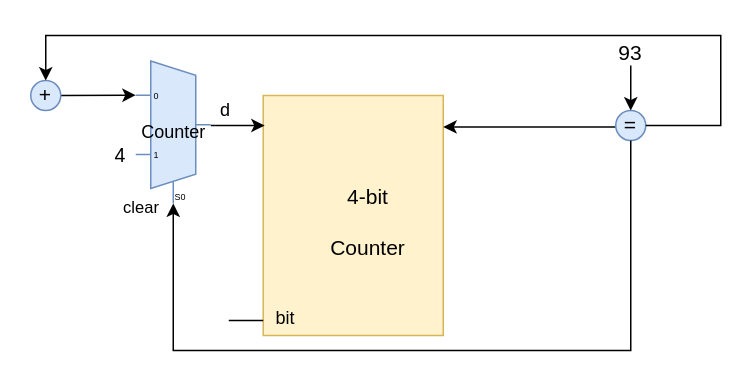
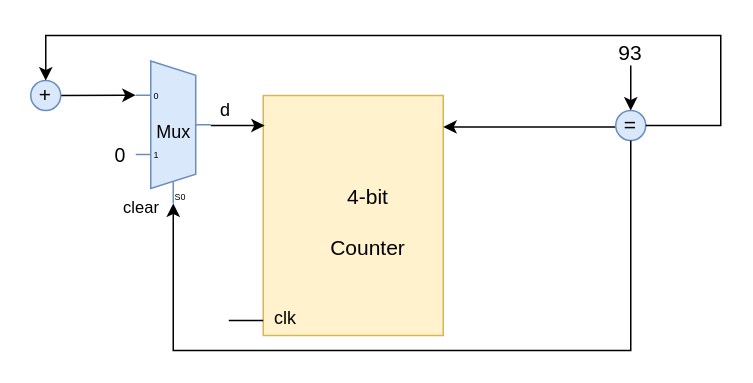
node "Counter": label "Counter" -> "Mux"
node "4": label "4" -> "0"
node "bit": label "bit" -> "clk"
